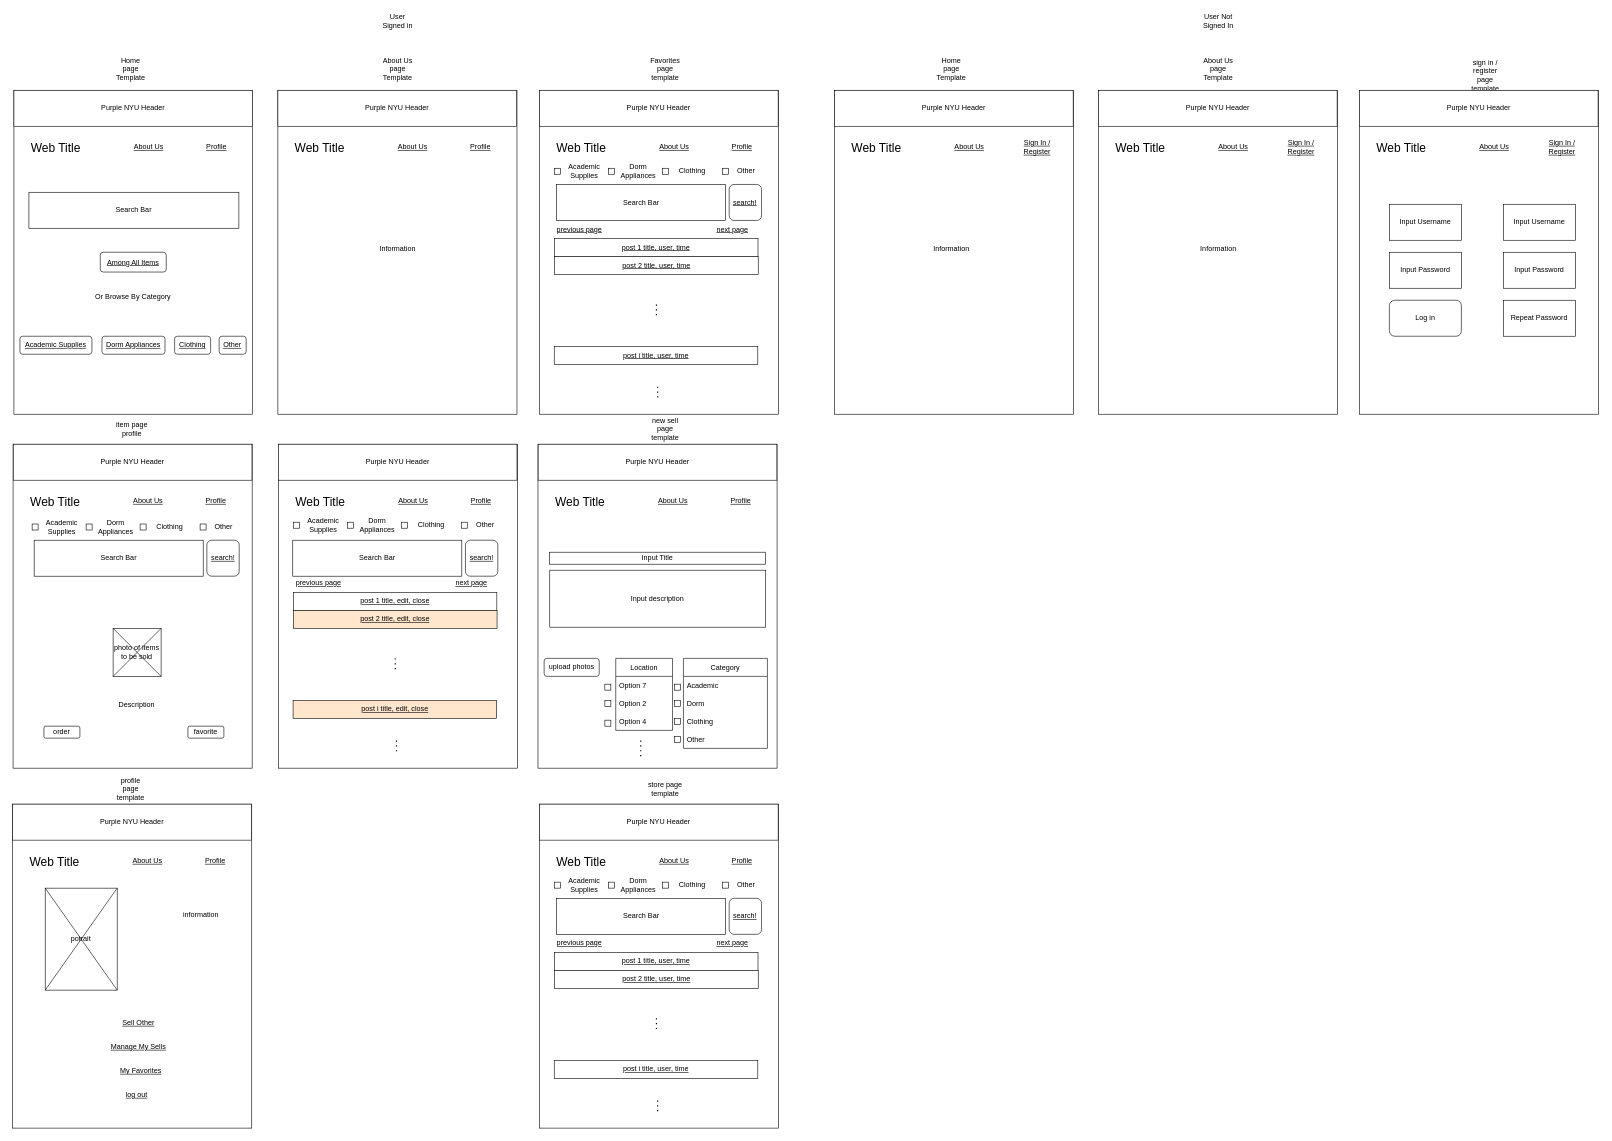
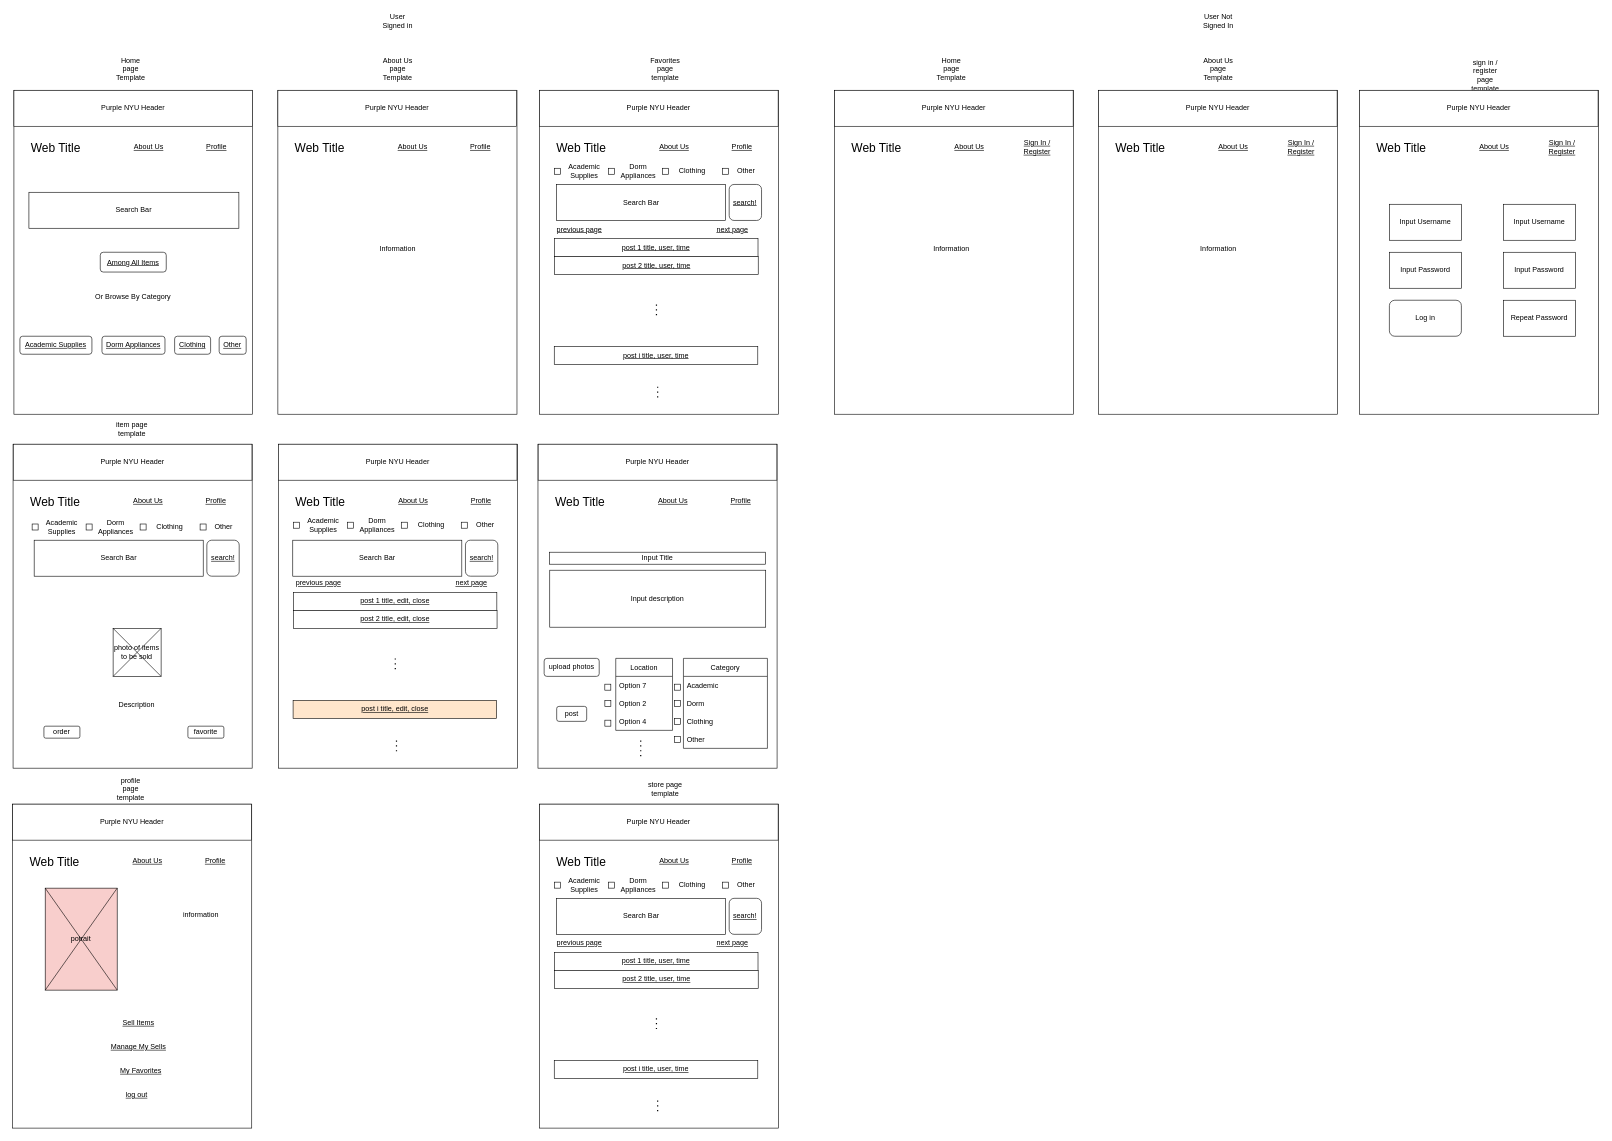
node "item page profile": label "item page profile" -> "item page template"
node "new sell page template": removed
node "post 2 title, edit, close": fillcolor #ffe6cc -> #ffffff
node "post": added
node "potrait": fillcolor #ffffff -> #f8cecc
node "Sell Other": label "Sell Other" -> "Sell Items"
